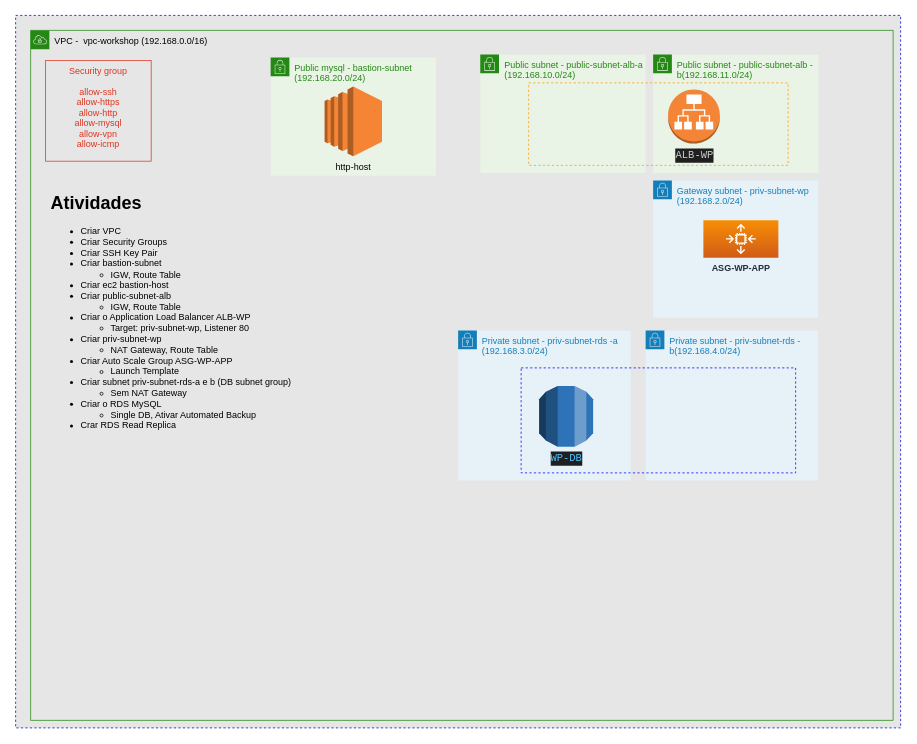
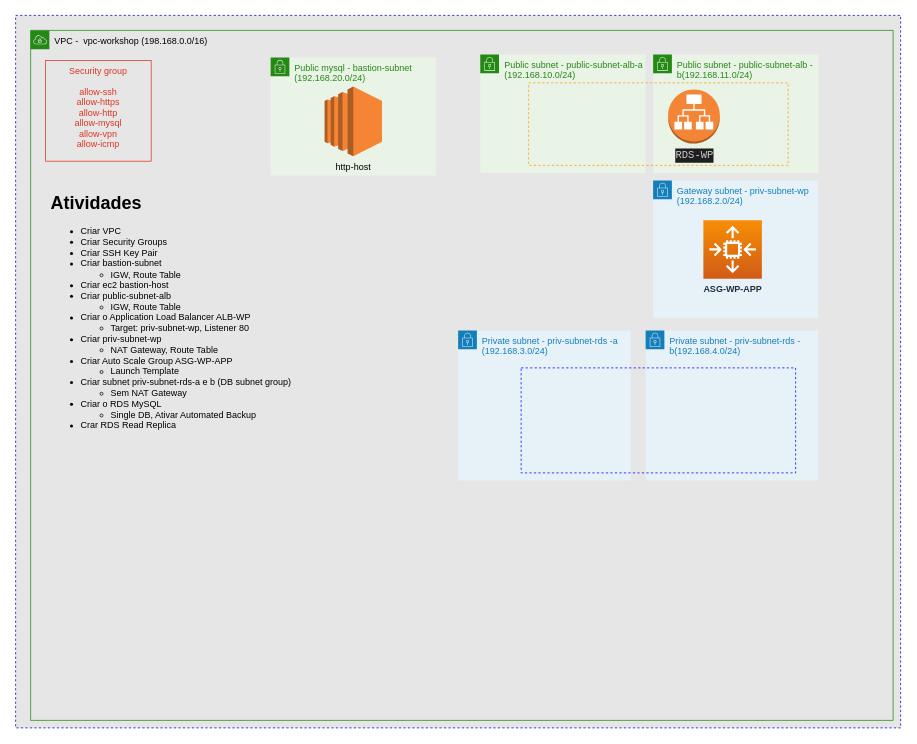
node "VPC - vpc-workshop (192.168.0.0/16)": label "VPC - vpc-workshop (192.168.0.0/16)" -> "VPC - vpc-workshop (198.168.0.0/16)"
node "ALB-WP": label "ALB-WP" -> "RDS-WP"
node "ASG-WP-APP": size 75x38 -> 59x59
node "WP-DB": removed
